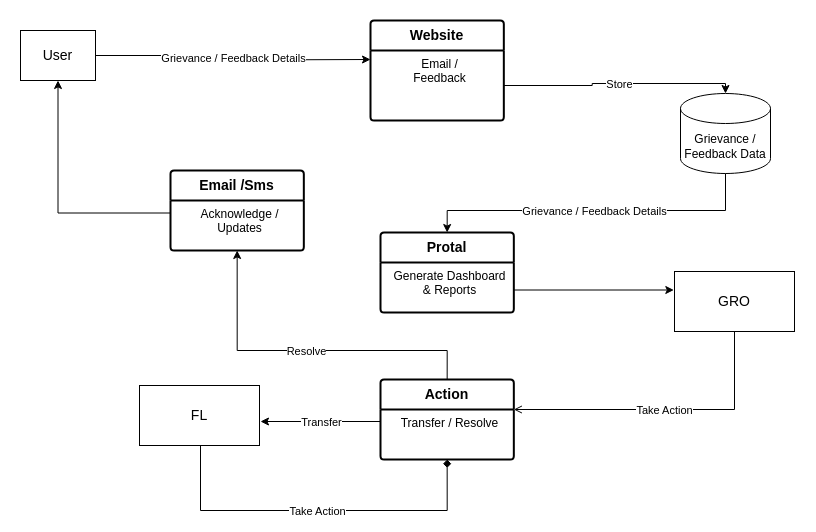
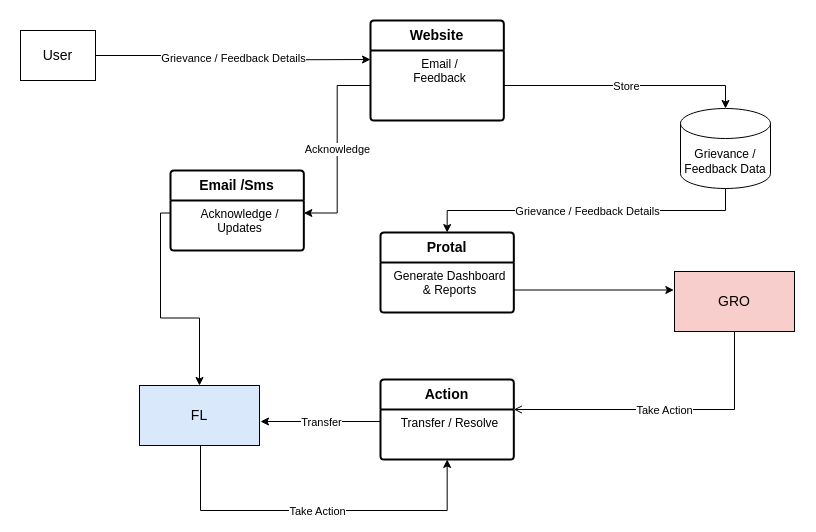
node "Grievance / Feedback Data": moved (726, 134) -> (726, 149)
edge "Email / Feedback" -> "Acknowledge / Updates": added, label "Acknowledge"
edge "Acknowledge / Updates" -> "User": now "Acknowledge / Updates" -> "FL"
node "GRO": fillcolor #ffffff -> #f8cecc
edge "Action" -> "Acknowledge / Updates": removed, label "Resolve"
node "FL": fillcolor #ffffff -> #dae8fc
edge "FL" -> "Transfer / Resolve": arrowhead diamond -> classic
